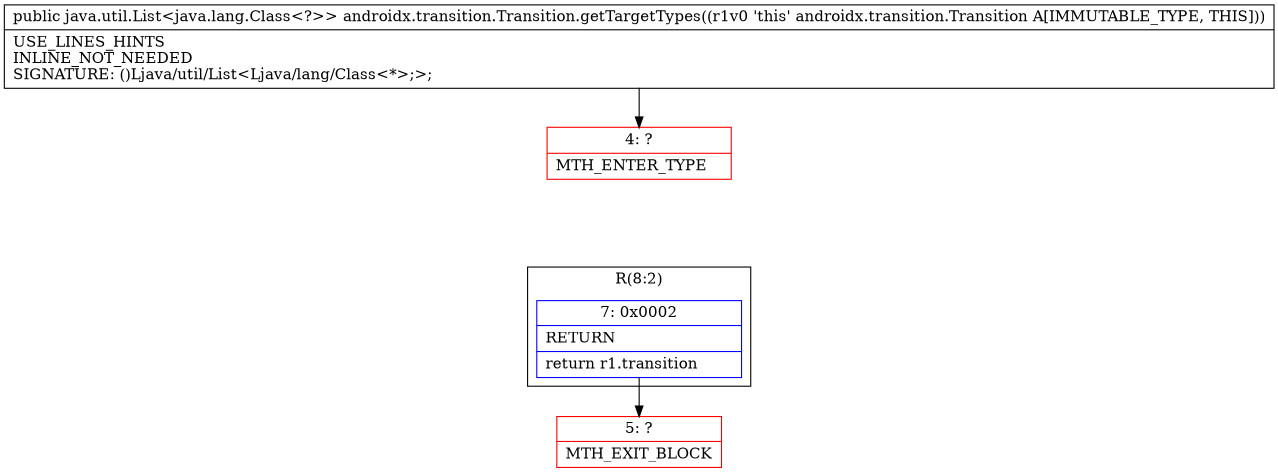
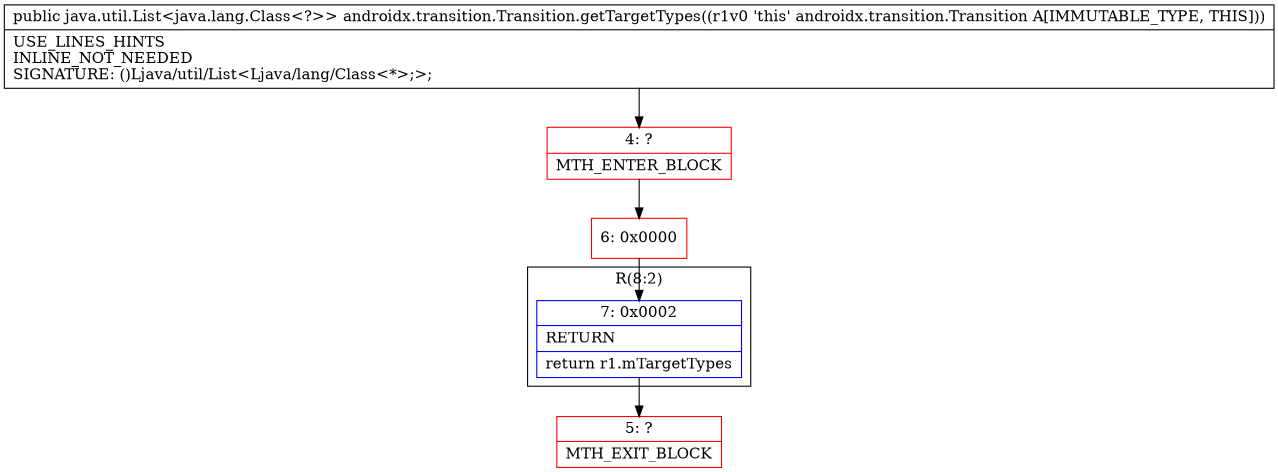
node "4: ?": text "MTH_ENTER_TYPE" -> "MTH_ENTER_BLOCK"
node "6: 0x0000": added
node "7: 0x0002": text "return r1.transition" -> "return r1.mTargetTypes"
